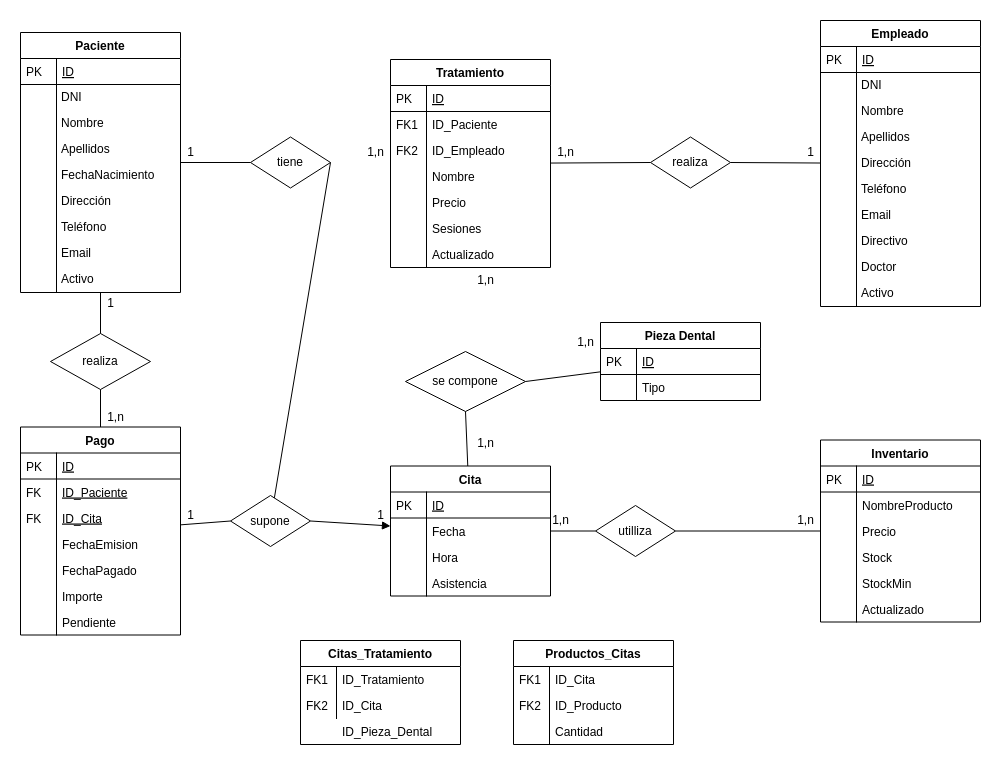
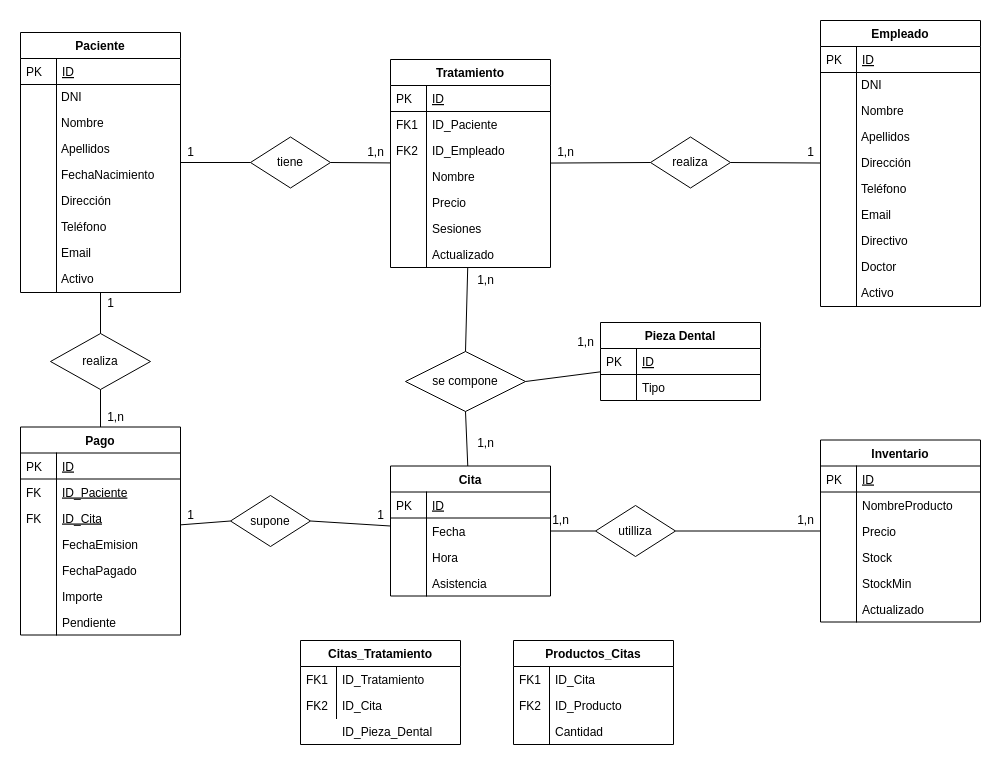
edge "Tratamiento" -- "se compone": added
edge "tiene" -- "supone": now "tiene" -- "Tratamiento"
edge "supone" -> "Cita": arrowhead block -> none
